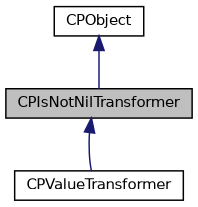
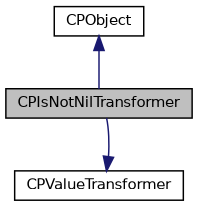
edge "CPValueTransformer" -> "CPIsNotNilTransformer": reversed
